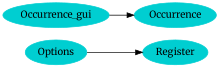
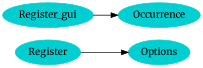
node "Occurrence_gui": label "Occurrence_gui" -> "Register_gui"
edge "Options" -> "Register": reversed
